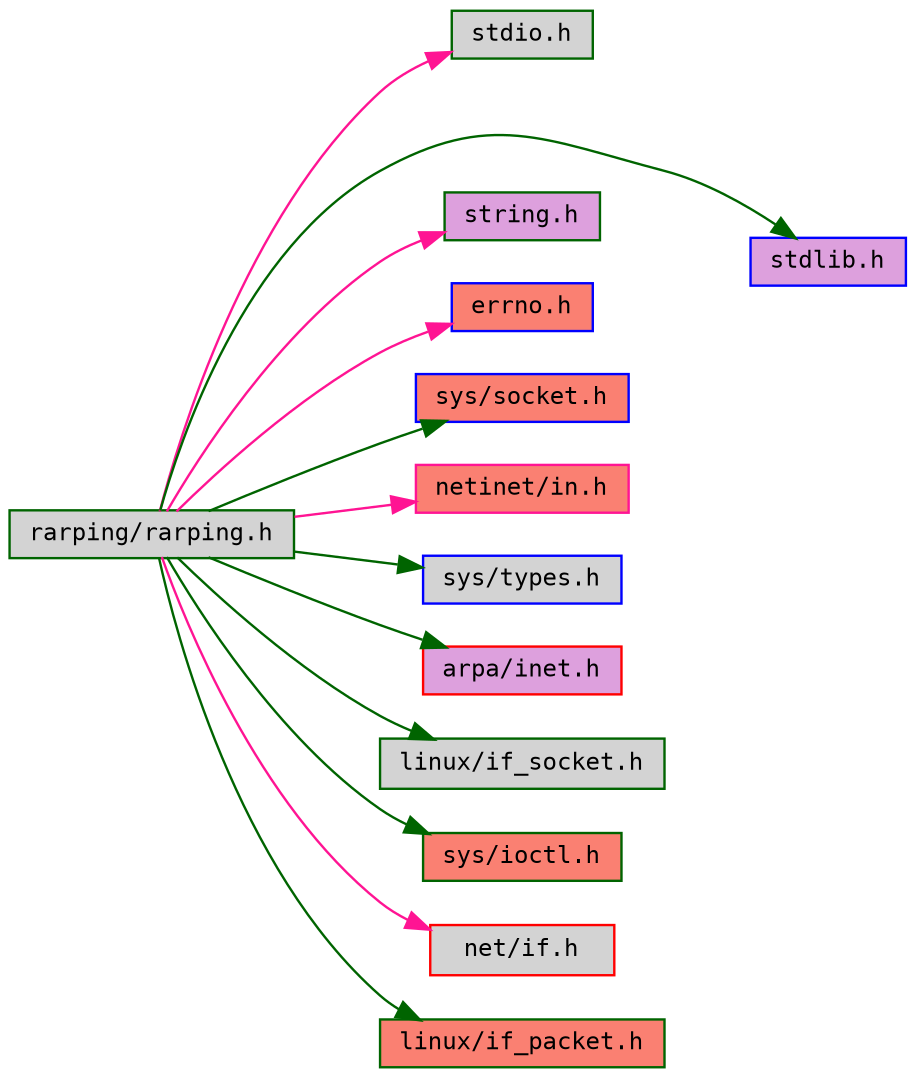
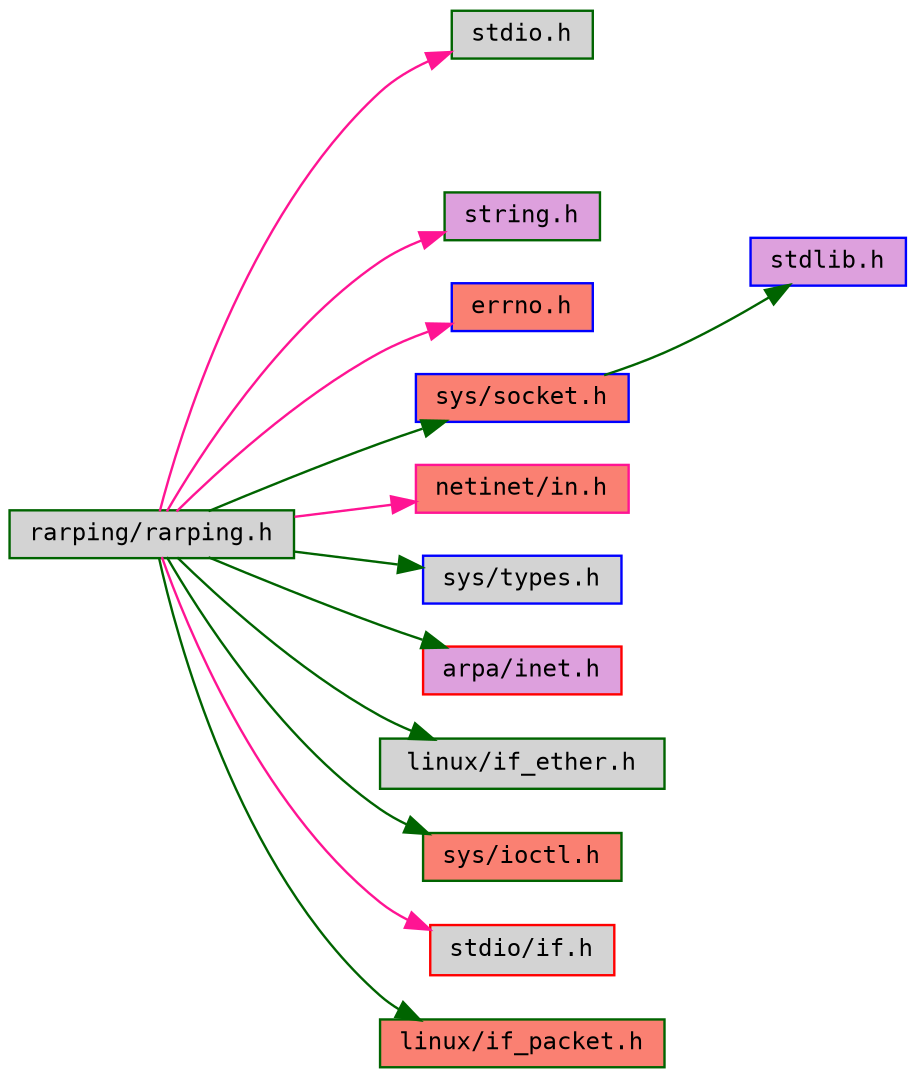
edge "rarping/rarping.h" -> "stdlib.h": now "sys/socket.h" -> "stdlib.h"
node "linux/if_socket.h": label "linux/if_socket.h" -> "linux/if_ether.h"
node "net/if.h": label "net/if.h" -> "stdio/if.h"
